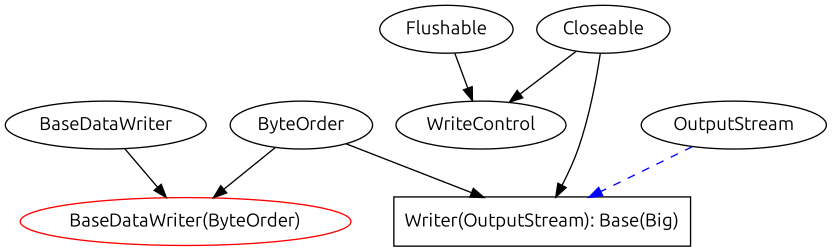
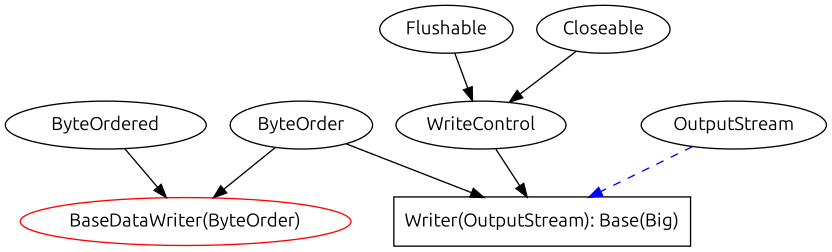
edge "Closeable" -> "Writer(OutputStream): Base(Big)": now "WriteControl" -> "Writer(OutputStream): Base(Big)"
node "BaseDataWriter": label "BaseDataWriter" -> "ByteOrdered"
